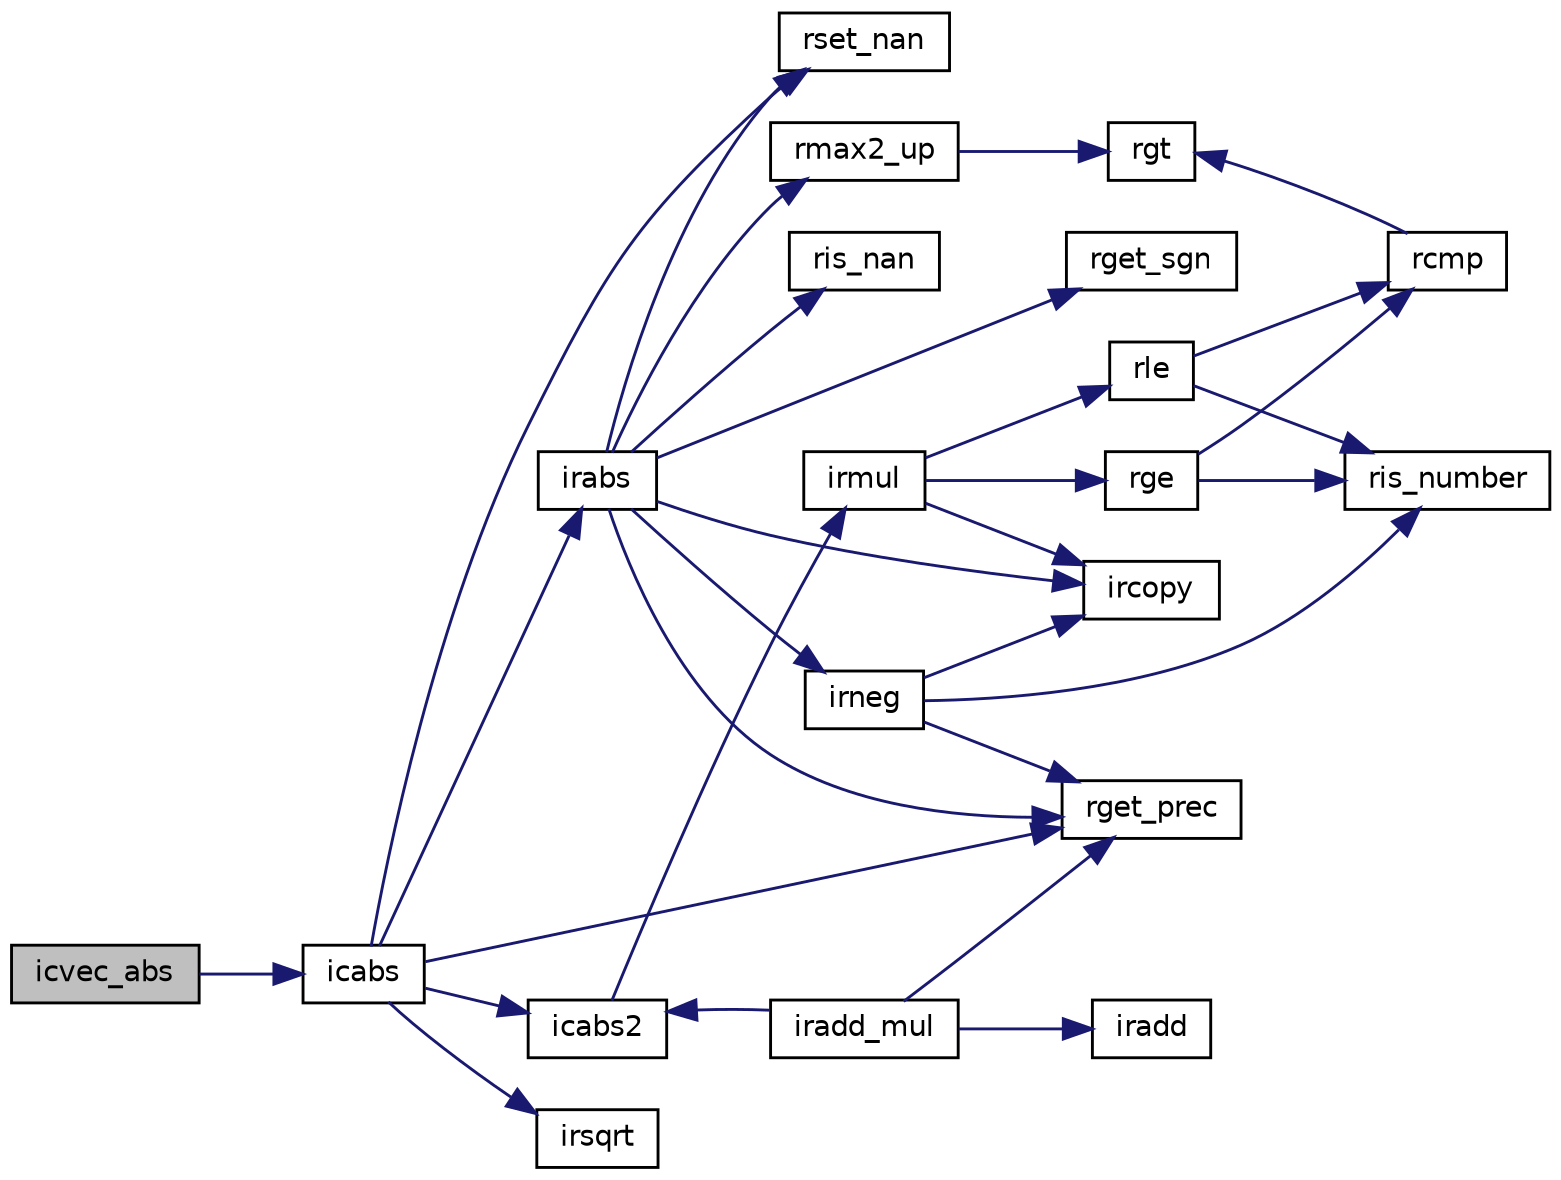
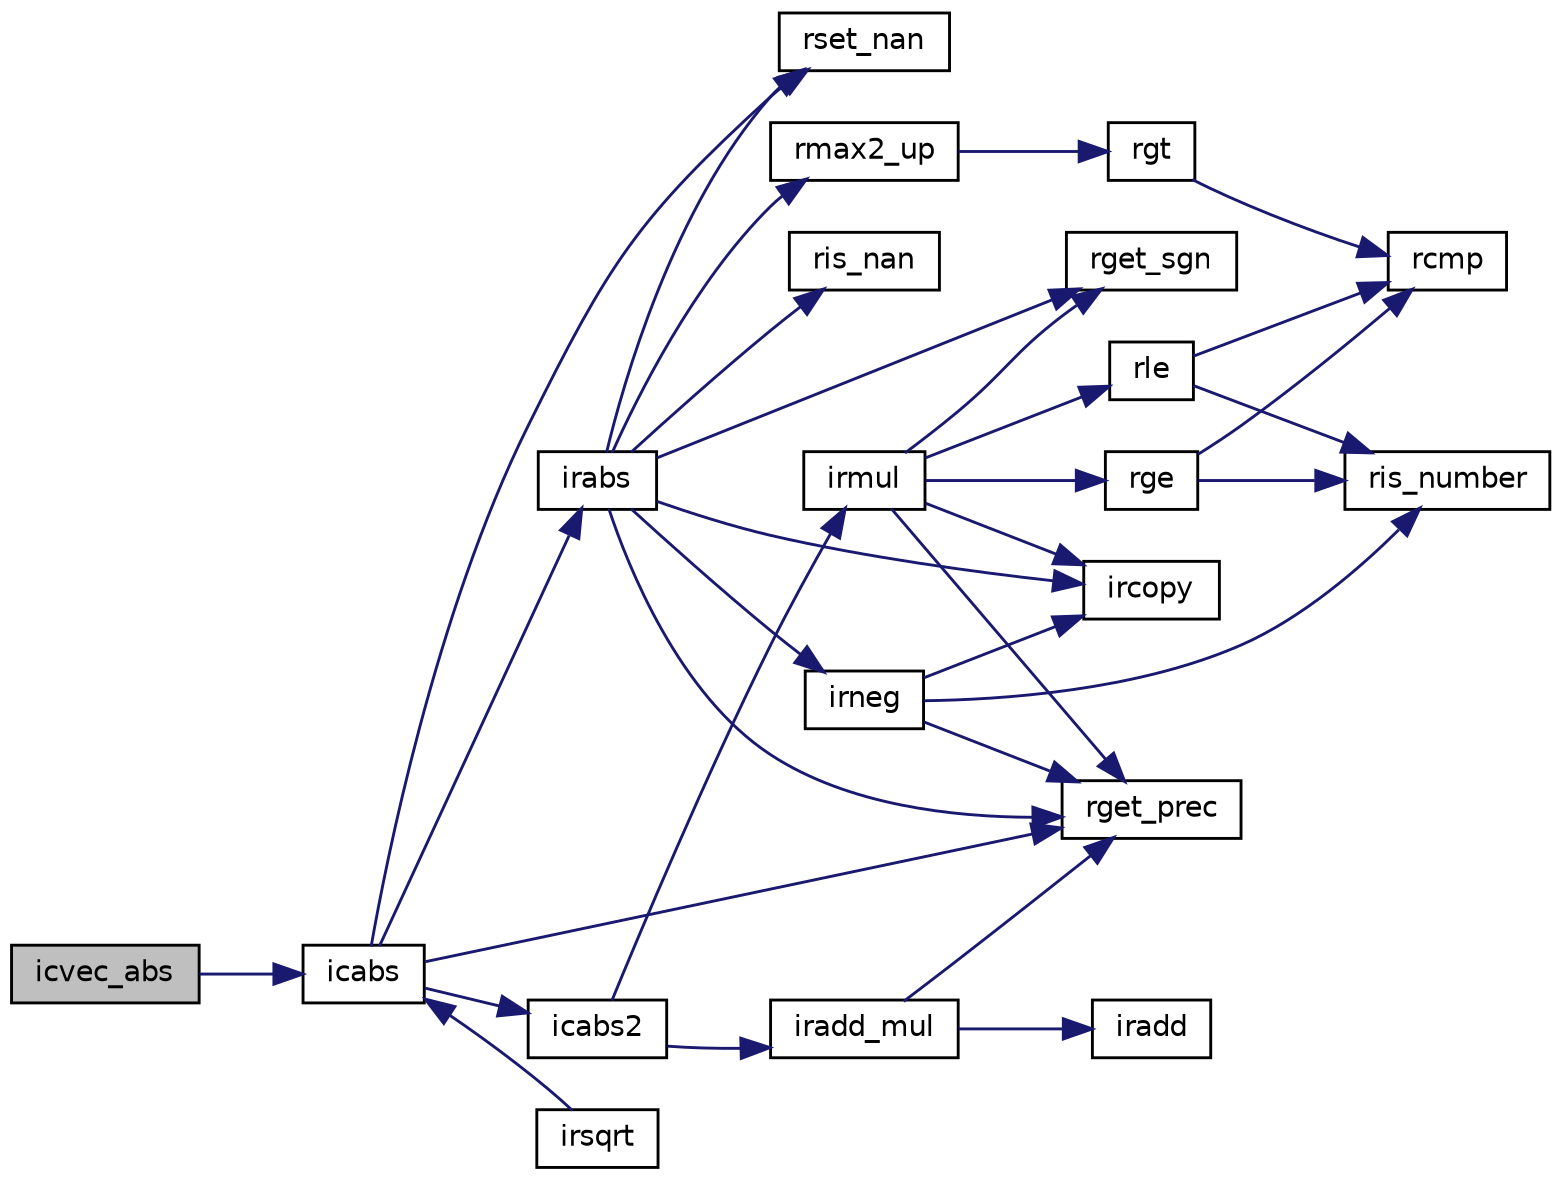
edge "rcmp" -> "rgt": reversed
edge "irmul" -> "rget_sgn": added
edge "irmul" -> "rget_prec": added
edge "iradd_mul" -> "icabs2": reversed
edge "icabs" -> "irsqrt": reversed
